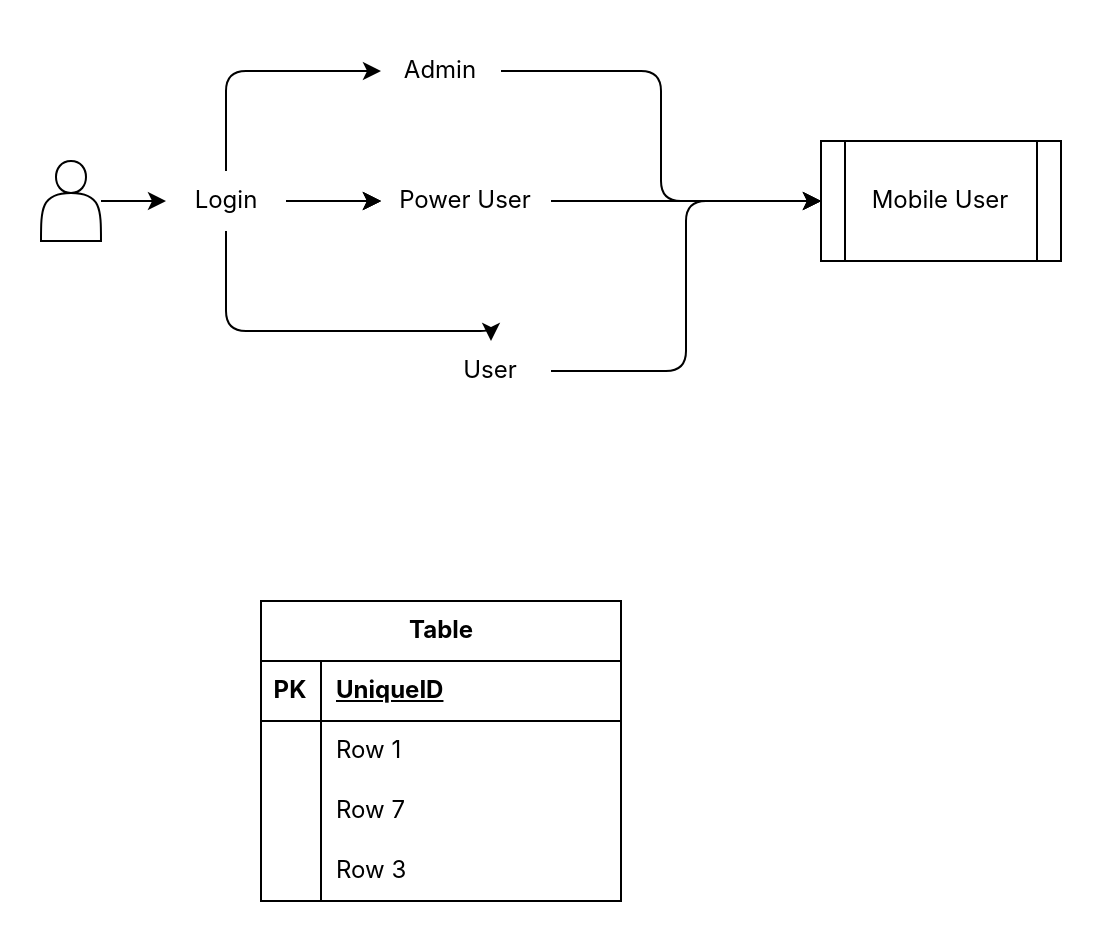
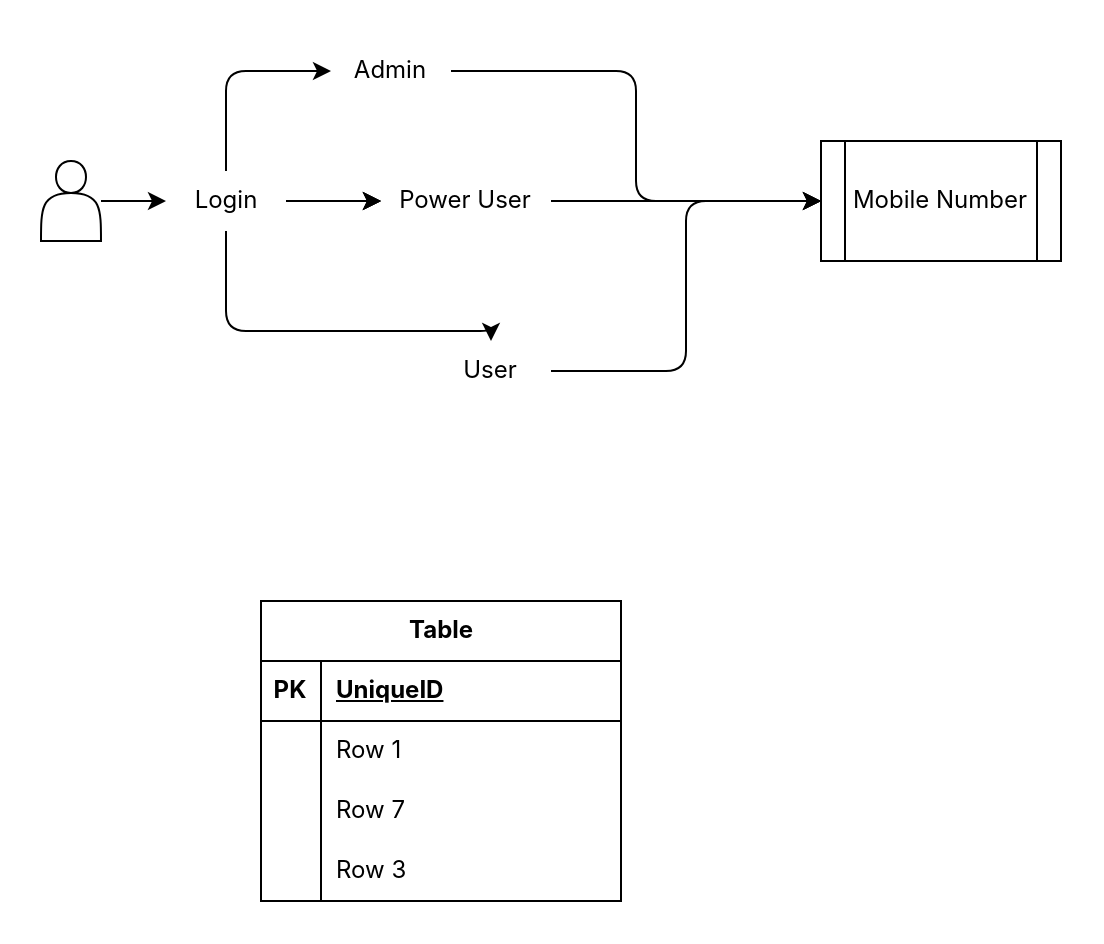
node "Admin": moved (441, 71) -> (391, 71)
node "Mobile User": label "Mobile User" -> "Mobile Number"
